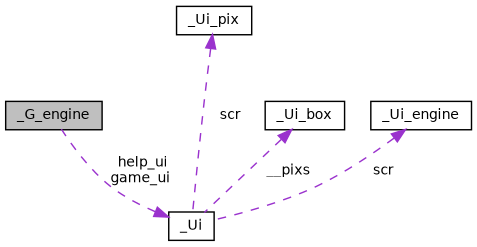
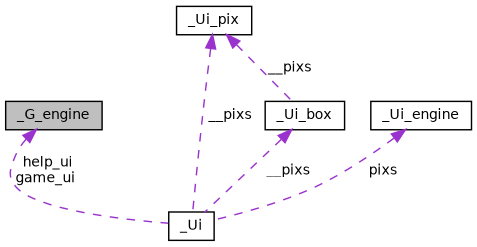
edge "_Ui_box" -> "_Ui_pix": added, label "__pixs"
edge "_Ui" -> "_Ui_pix": label " scr" -> " __pixs"
edge "_Ui" -> "_Ui_engine": label " scr" -> " pixs"
edge "_G_engine" -> "_Ui": reversed
